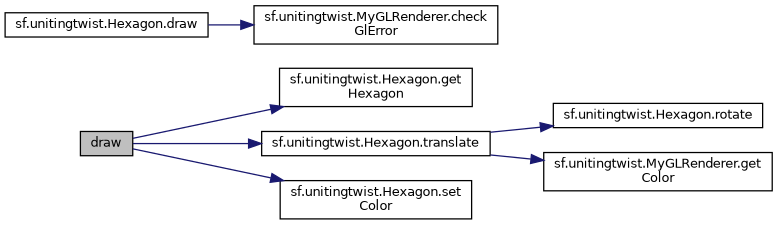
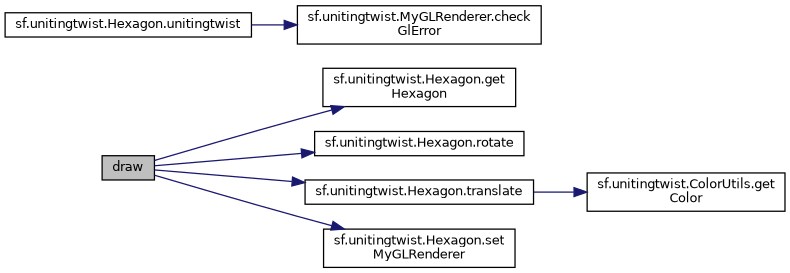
node "sf.unitingtwist.Hexagon.draw": label "sf.unitingtwist.Hexagon.draw" -> "sf.unitingtwist.Hexagon.unitingtwist"
edge "sf.unitingtwist.Hexagon.translate" -> "sf.unitingtwist.Hexagon.rotate": now "draw" -> "sf.unitingtwist.Hexagon.rotate"
node "sf.unitingtwist.MyGLRenderer.get Color": label "sf.unitingtwist.MyGLRenderer.get Color" -> "sf.unitingtwist.ColorUtils.get Color"
node "sf.unitingtwist.Hexagon.set Color": label "sf.unitingtwist.Hexagon.set Color" -> "sf.unitingtwist.Hexagon.set MyGLRenderer"
